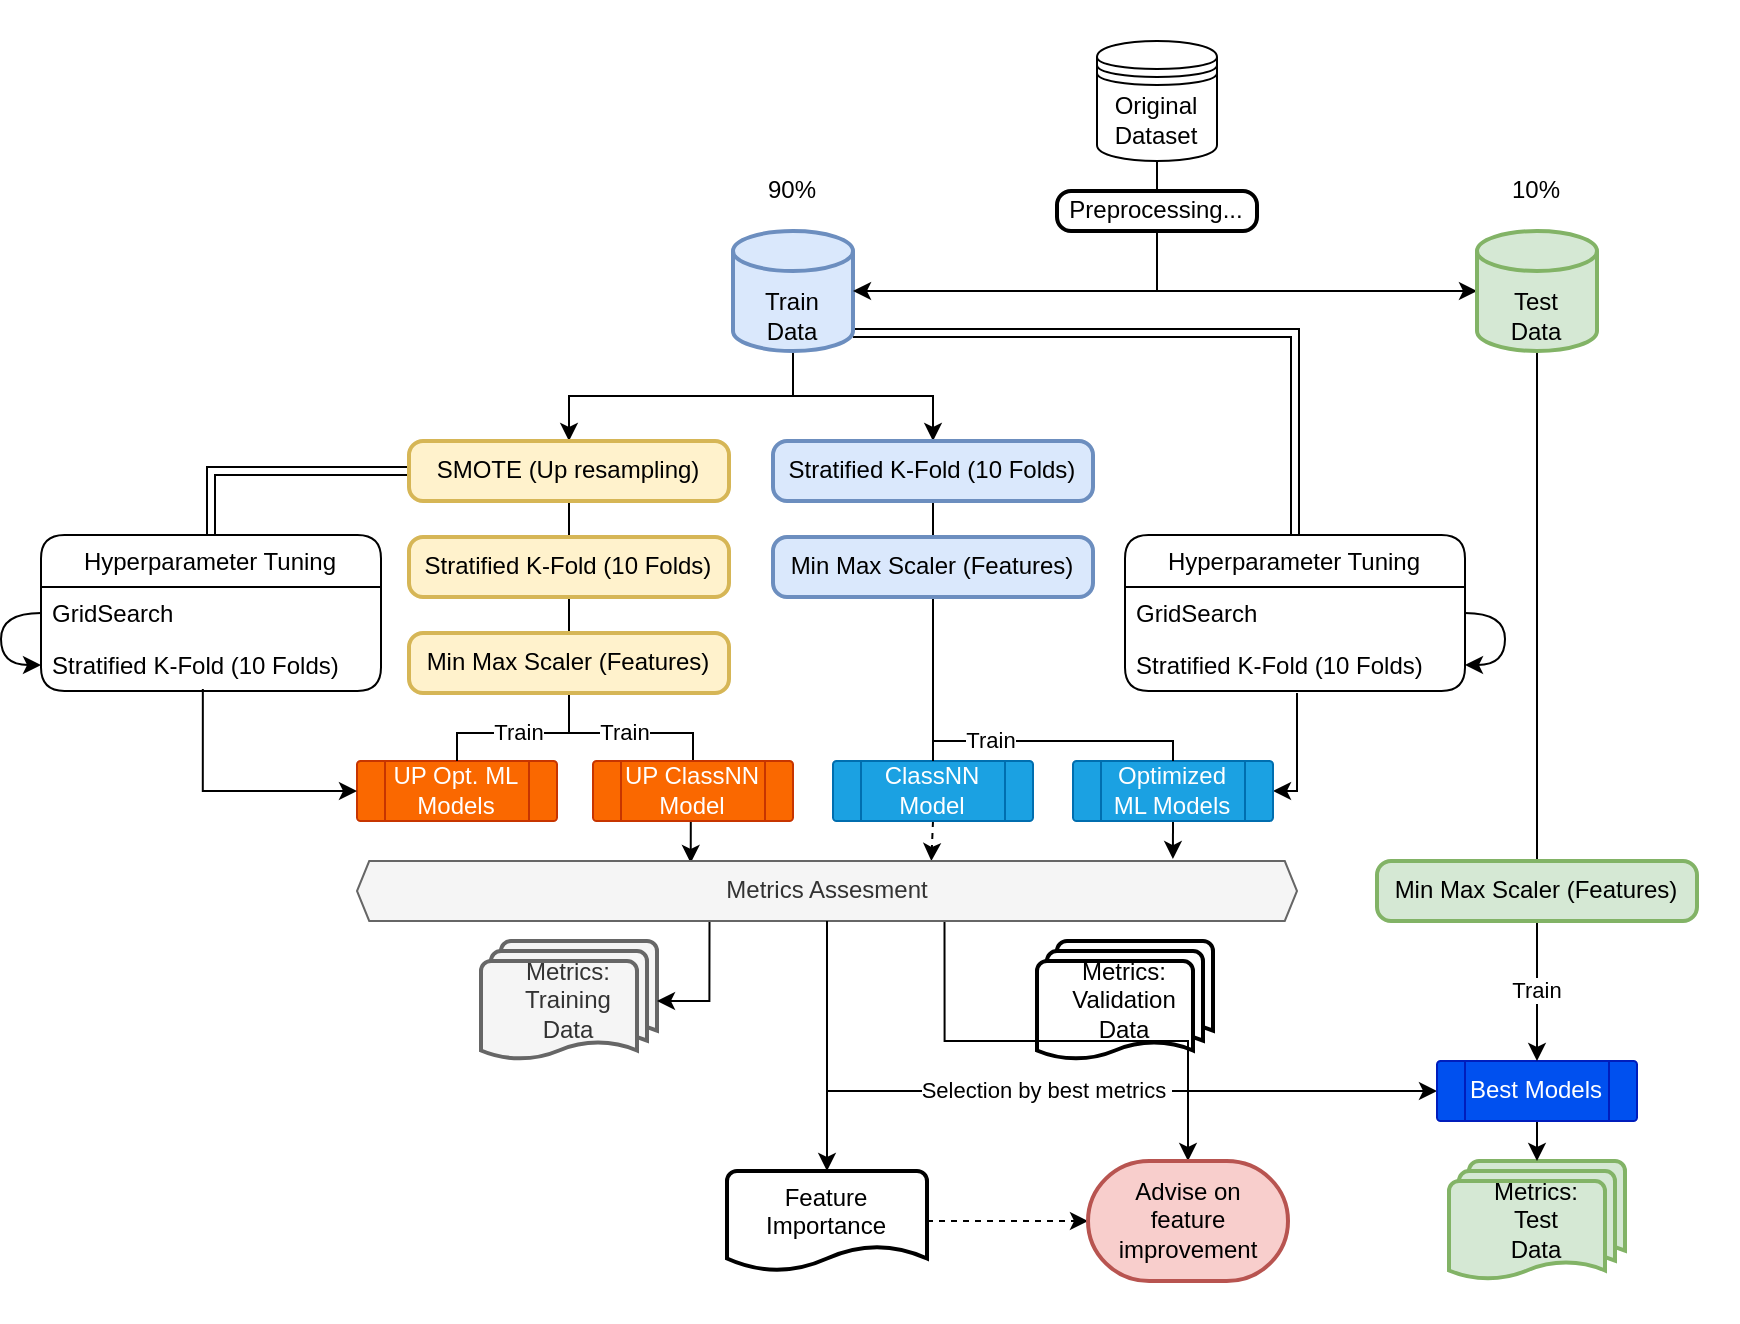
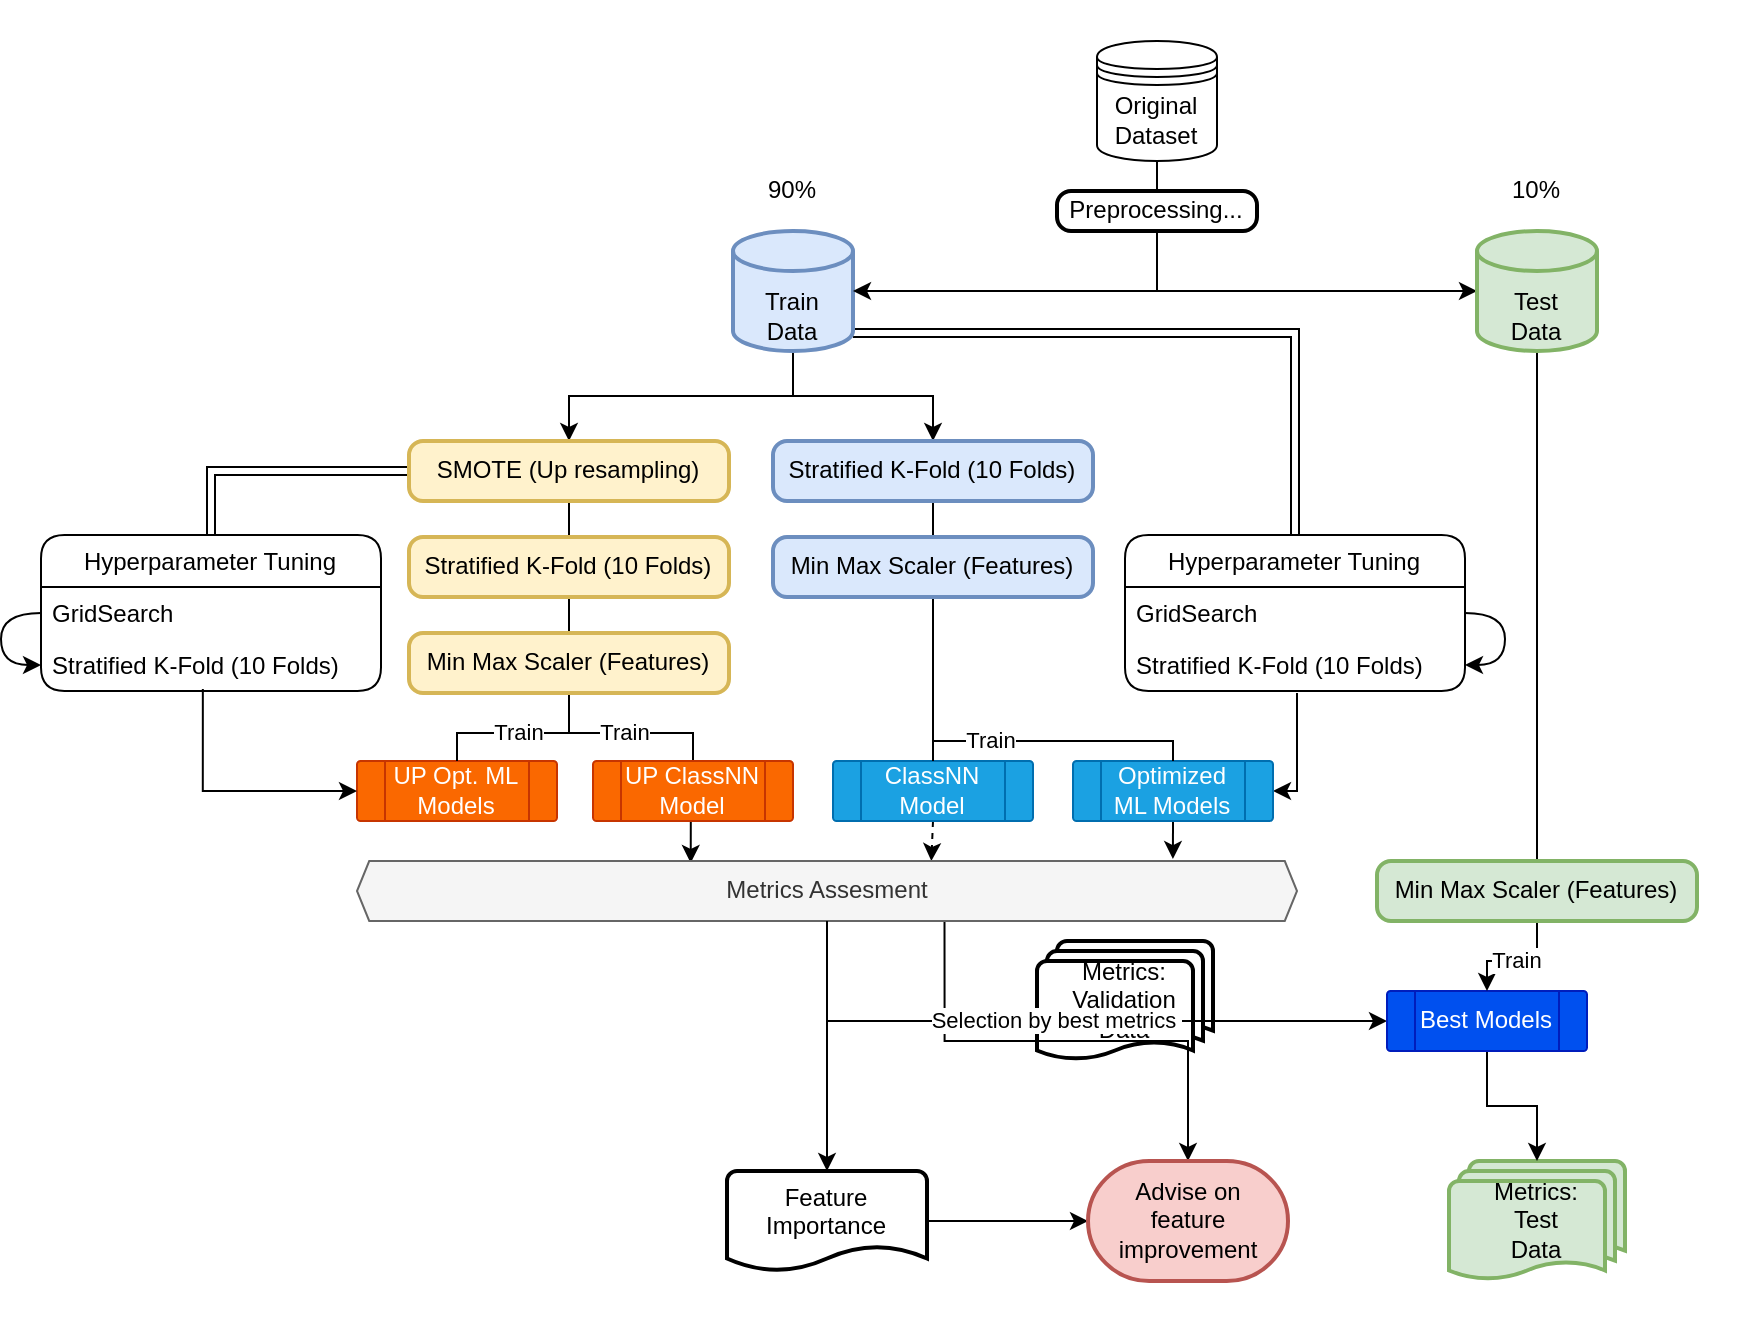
edge "Metrics Assesment" -> "Metrics: Training Data": removed
node "Metrics: Training Data": removed
node "Best Models": moved (1537, 1091) -> (1487, 1021)
edge "Feature Importance" -> "Advise on feature improvement": style dashed -> solid
